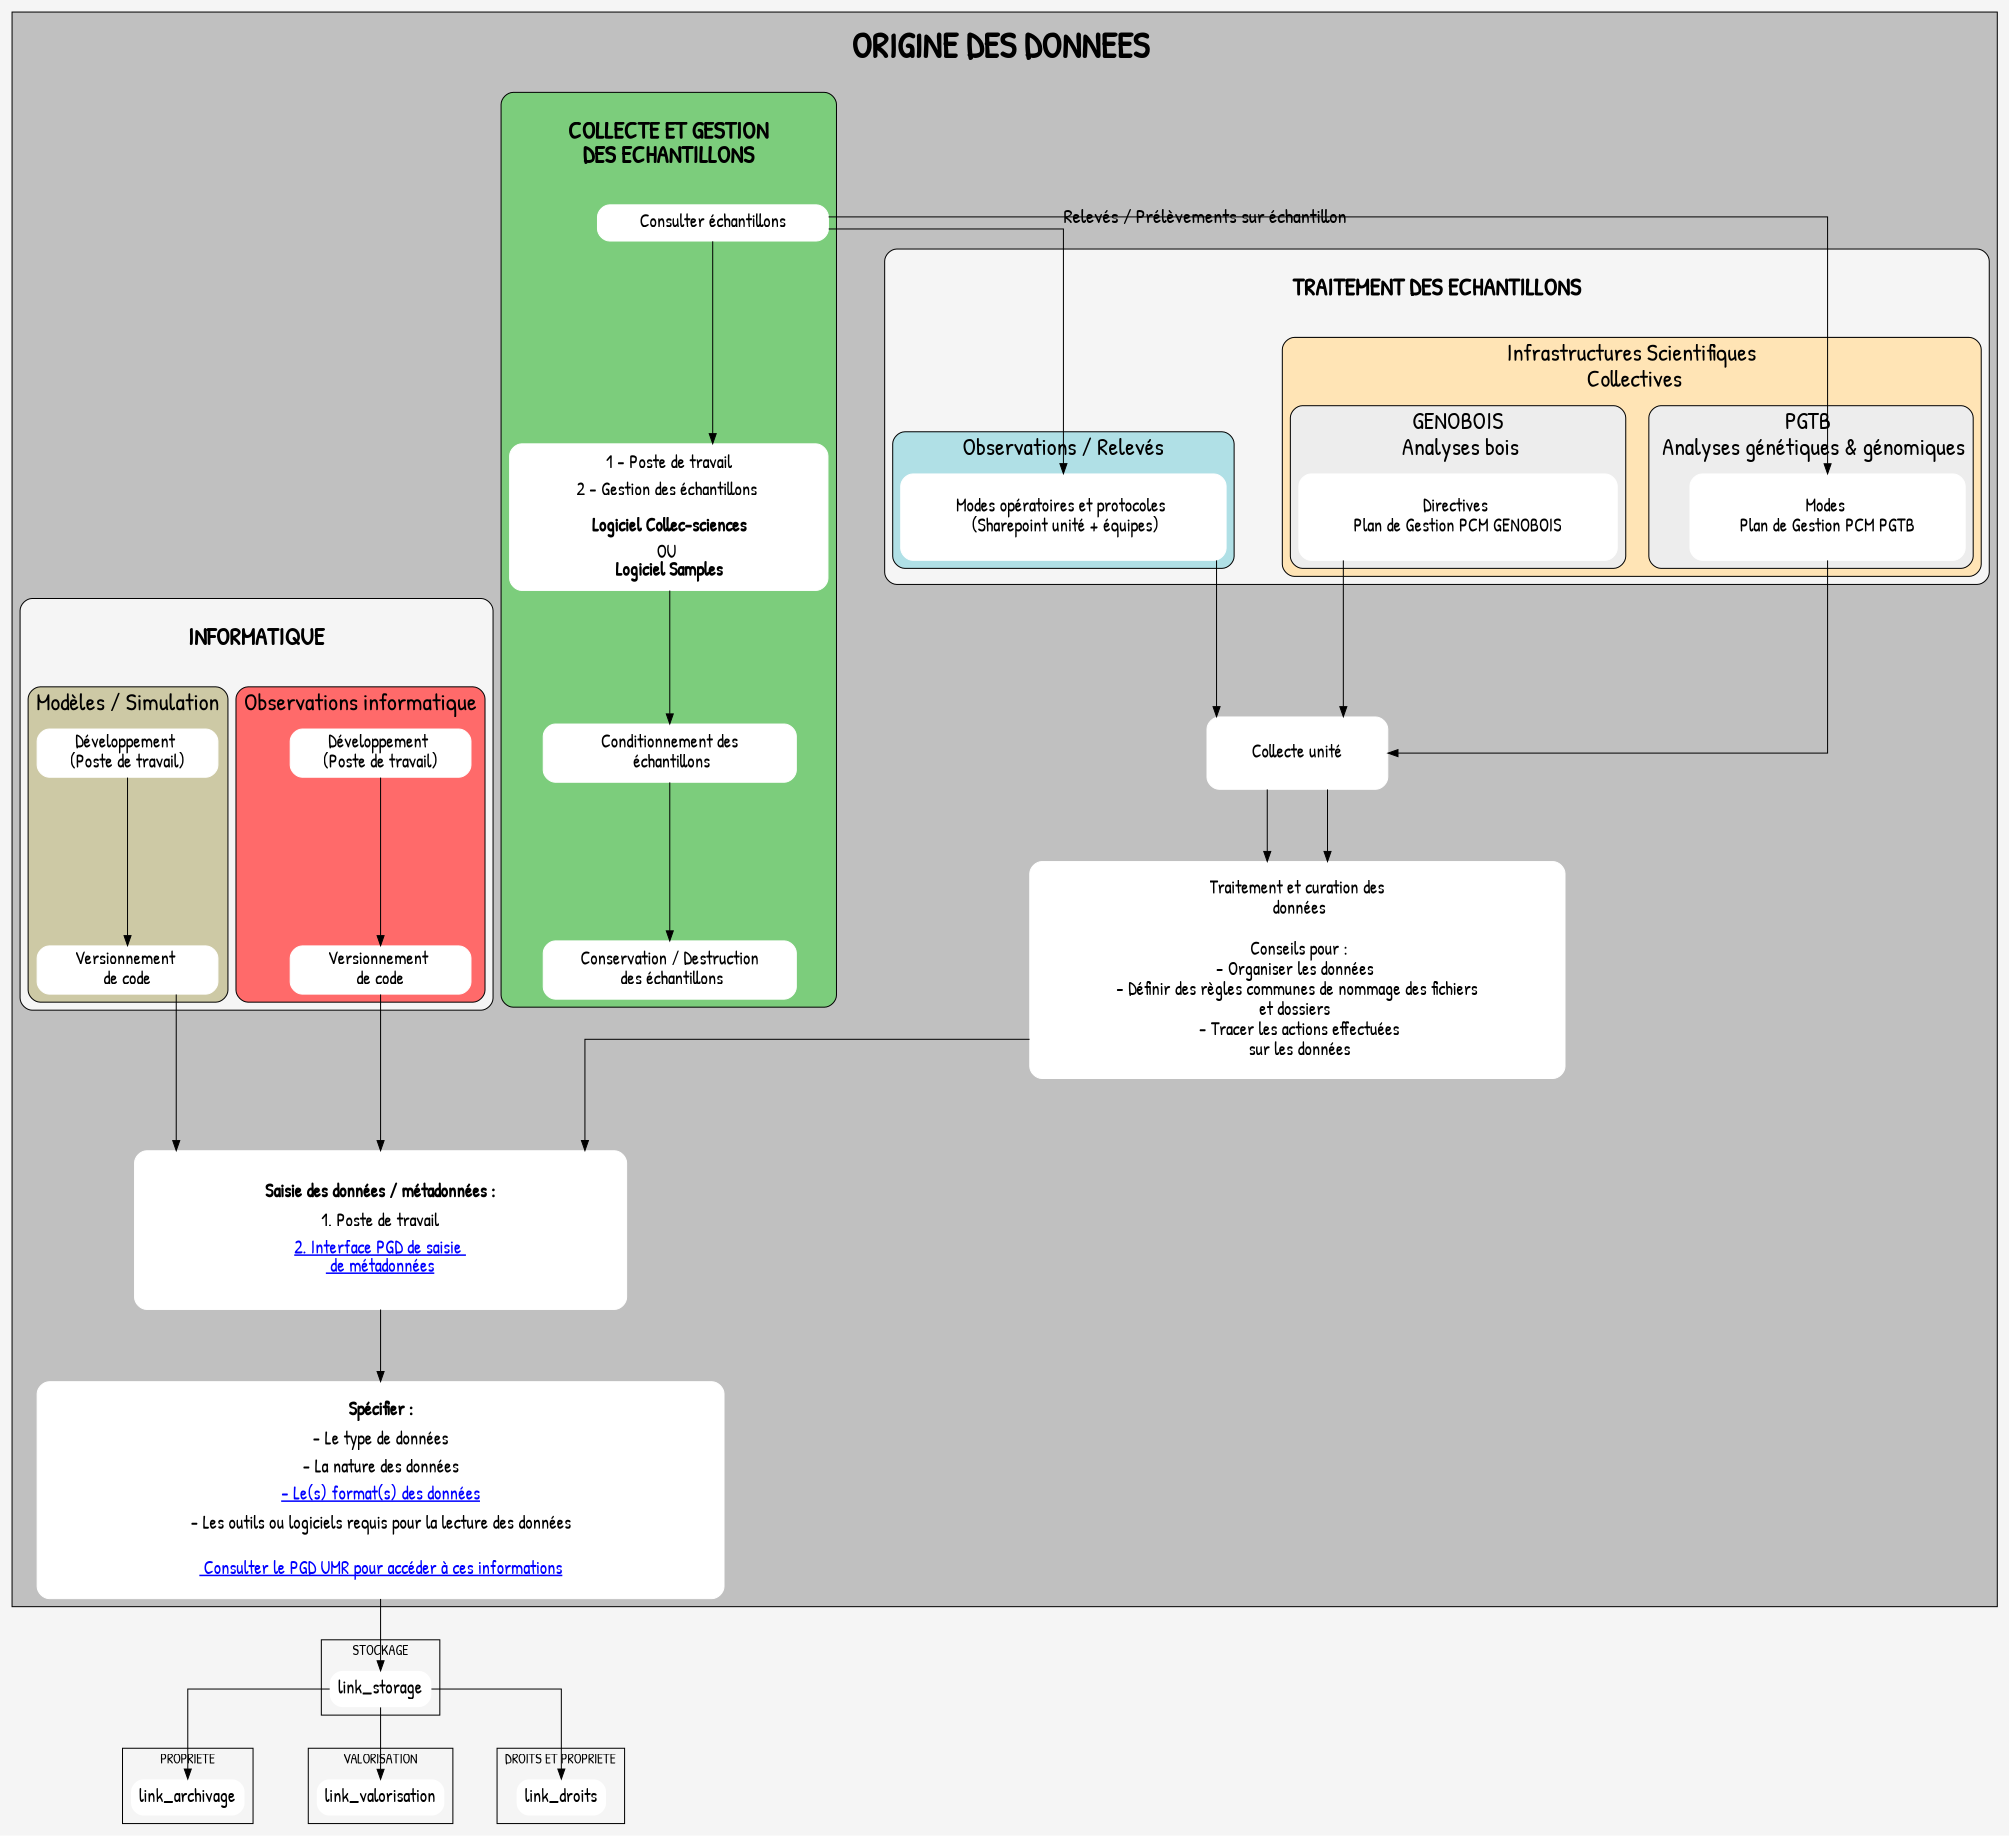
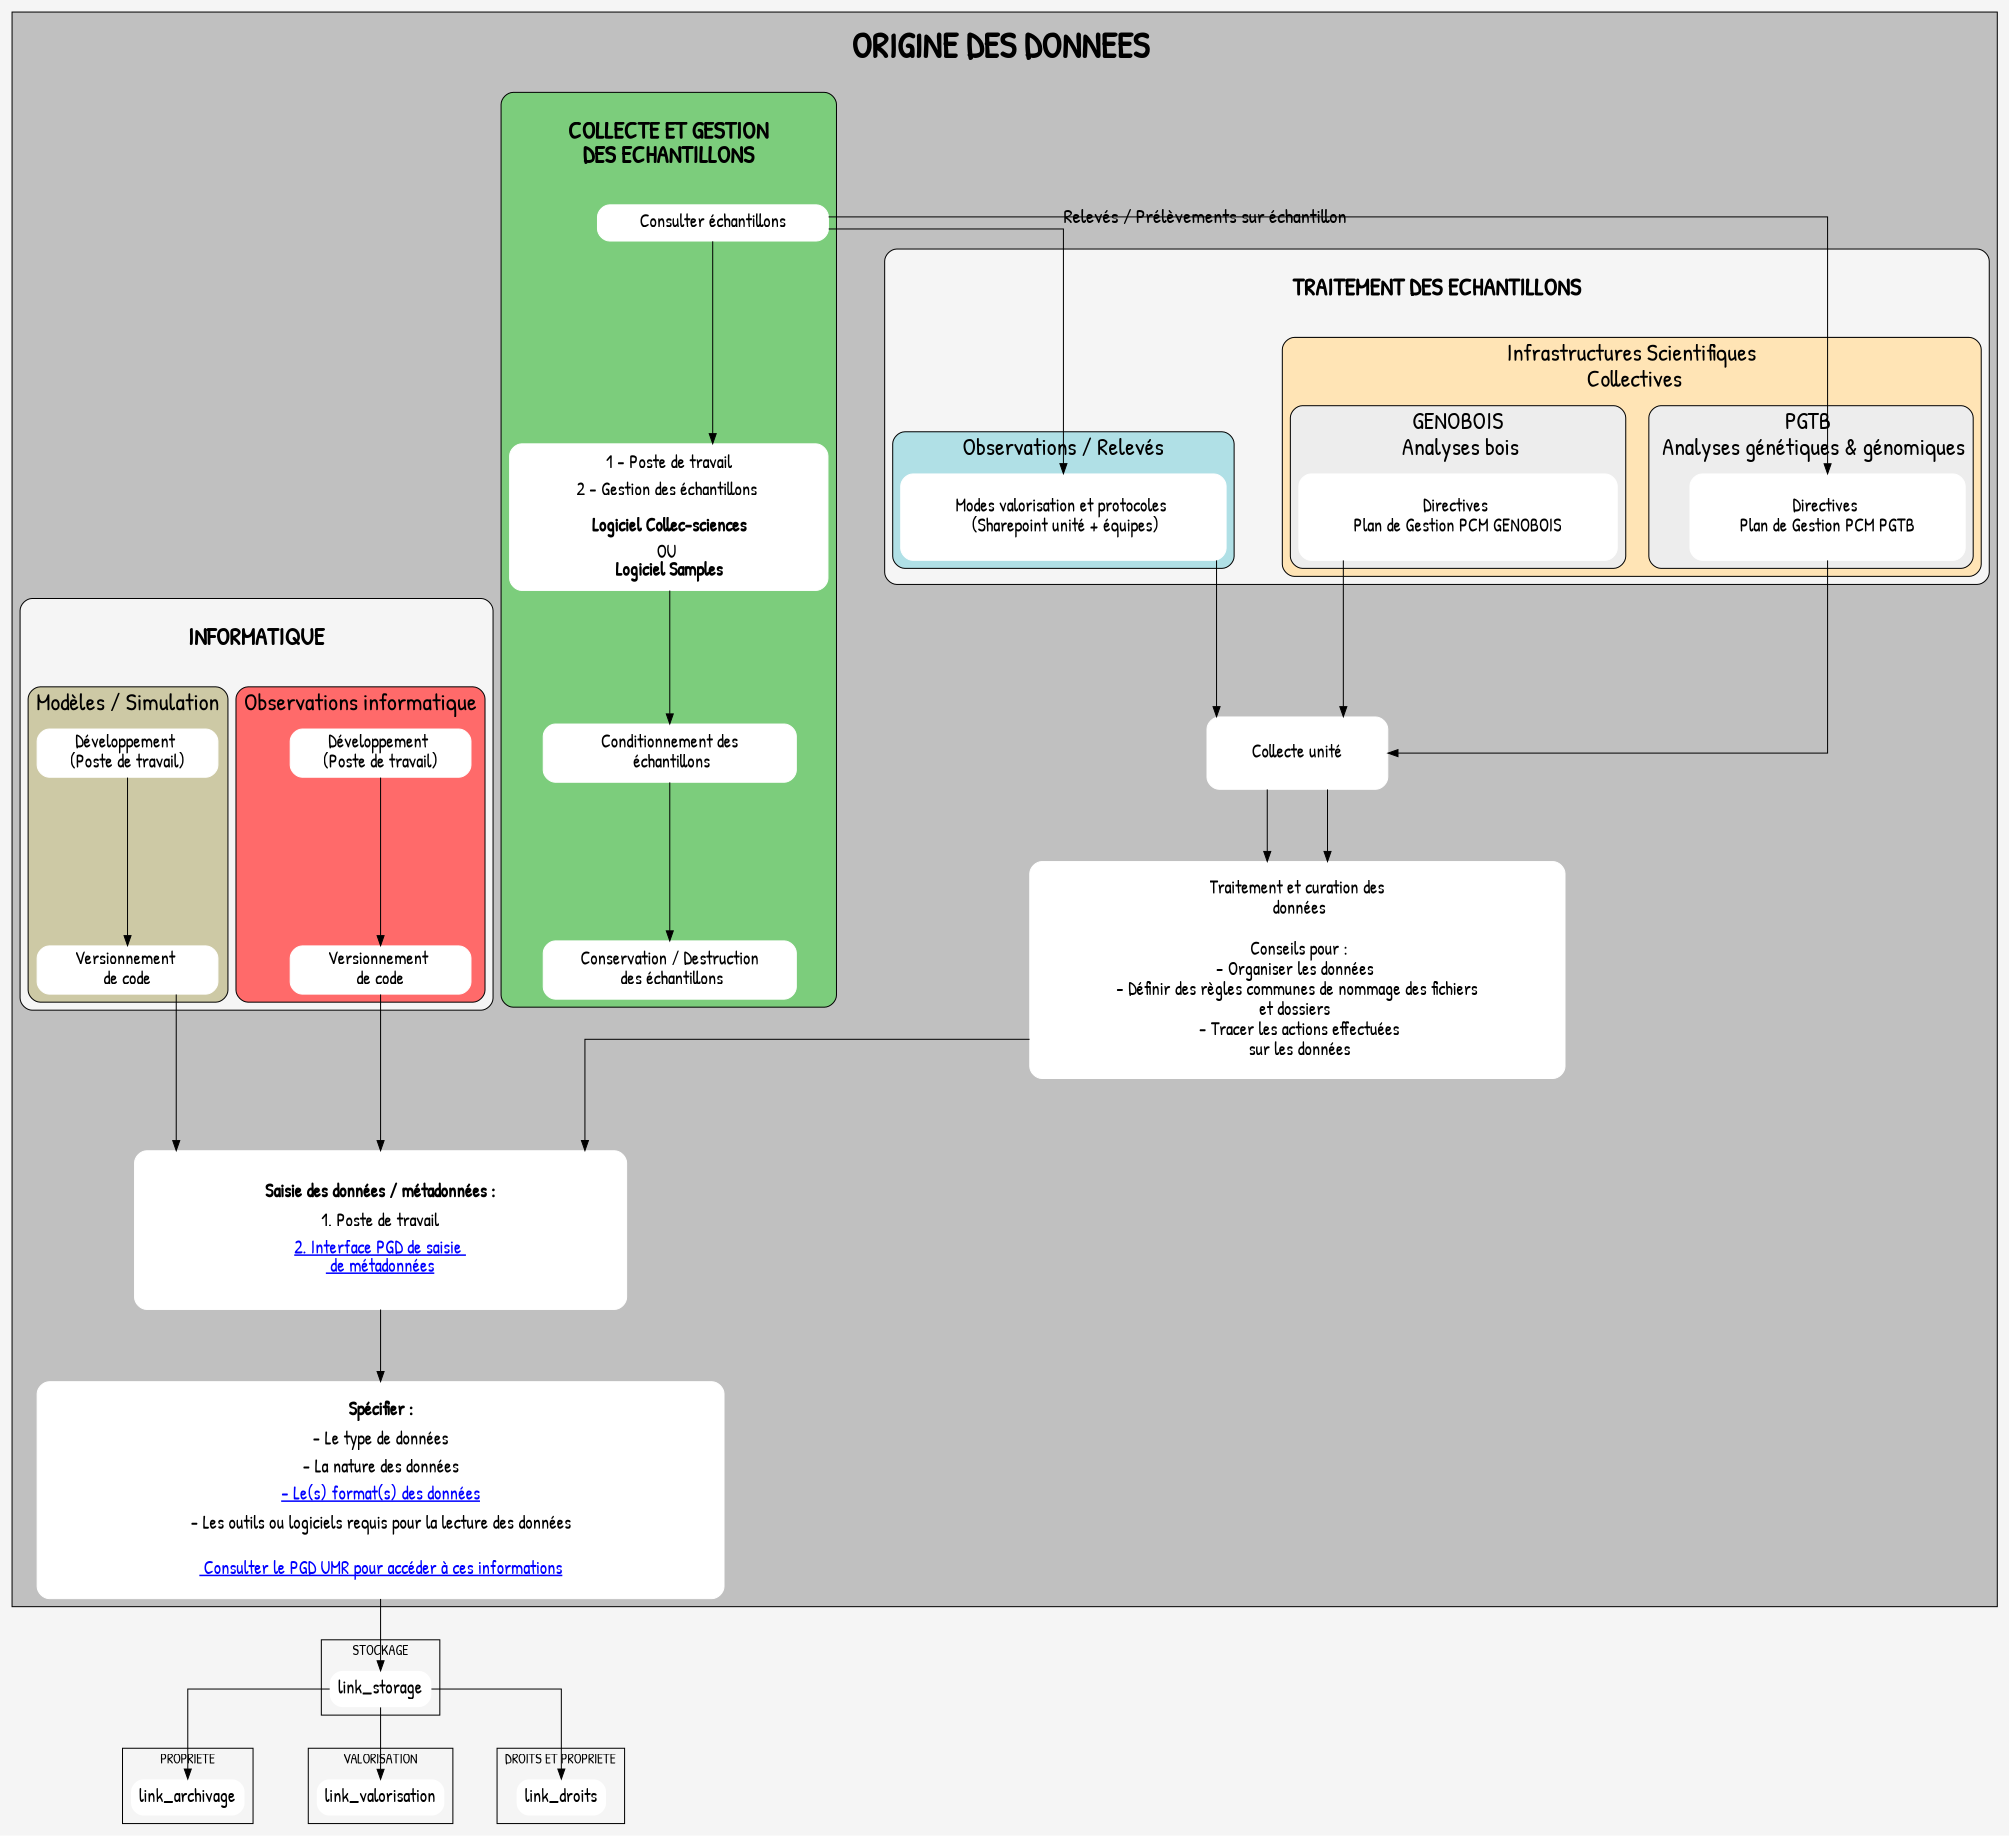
node "Modes opératoires et protocoles (Sharepoint unité + équipes)": label "Modes opératoires et protocoles (Sharepoint unité + équipes)" -> "Modes valorisation et protocoles (Sharepoint unité + équipes)"
node "Modes Plan de Gestion PCM PGTB": label "Modes Plan de Gestion PCM PGTB" -> "Directives Plan de Gestion PCM PGTB"
